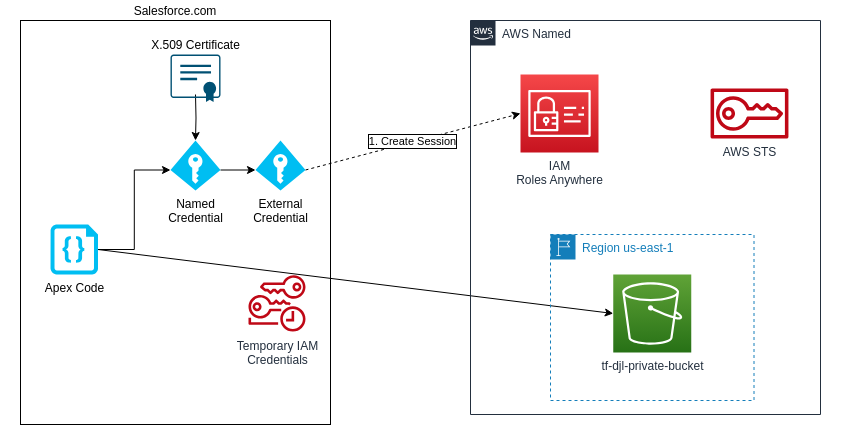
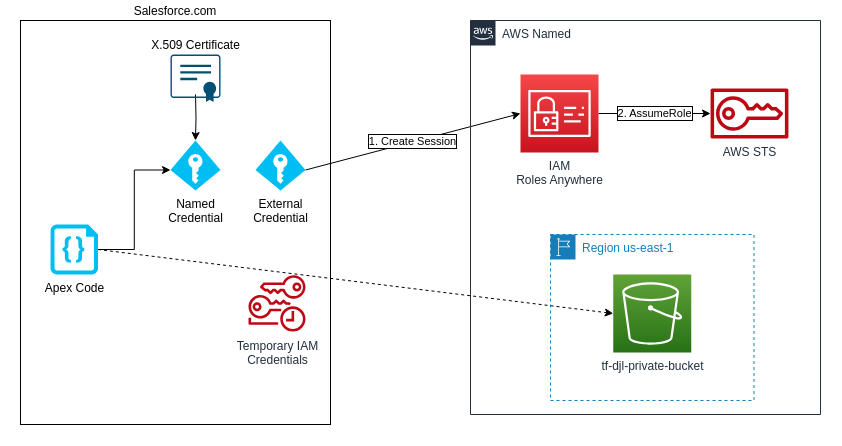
edge "IAM Roles Anywhere" -> "AWS STS": added, label "2. AssumeRole"
edge "External Credential" -> "IAM Roles Anywhere": style dashed -> solid
edge "Named Credential" -> "External Credential": removed
edge "Apex Code" -> "tf-djl-private-bucket": style solid -> dashed
